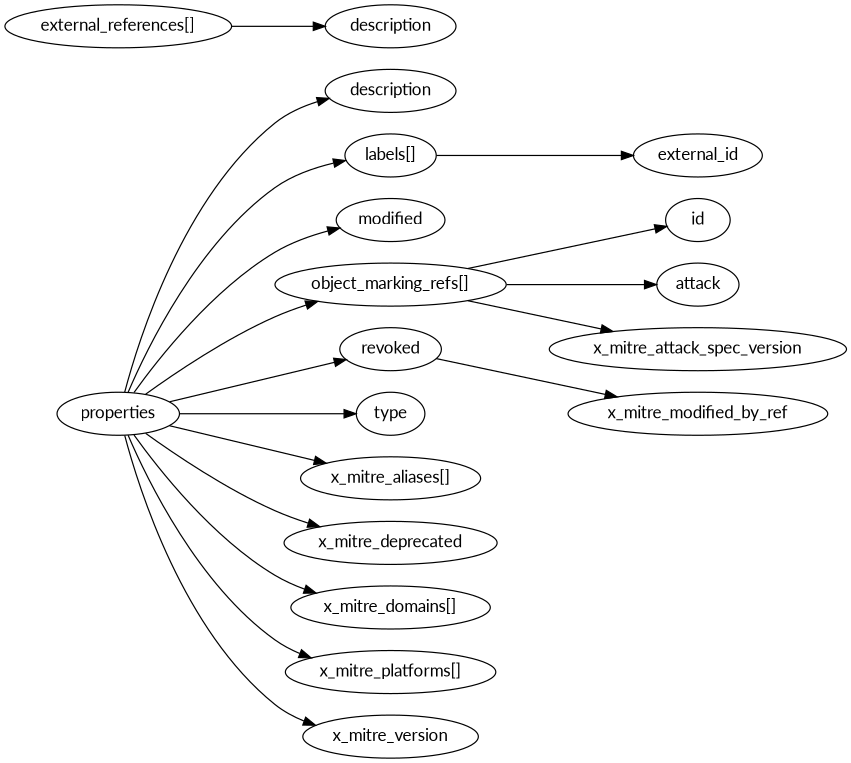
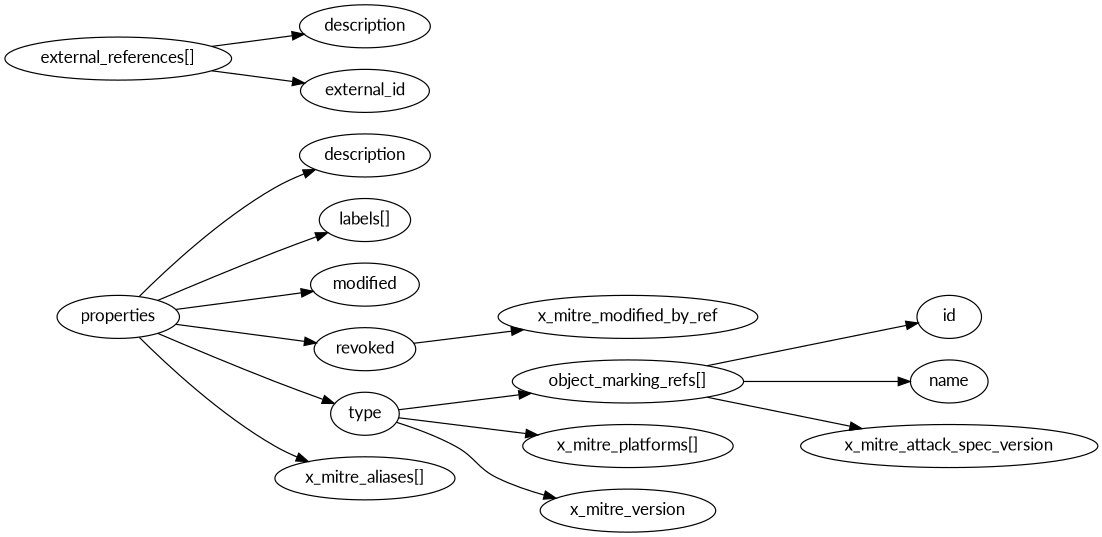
edge "labels[]" -> "external_id": now "external_references[]" -> "external_id"
node "attack": label "attack" -> "name"
edge "properties" -> "object_marking_refs[]": now "type" -> "object_marking_refs[]"
node "x_mitre_deprecated": removed
edge "properties" -> "x_mitre_platforms[]": now "type" -> "x_mitre_platforms[]"
edge "properties" -> "x_mitre_version": now "type" -> "x_mitre_version"
node "x_mitre_domains[]": removed
